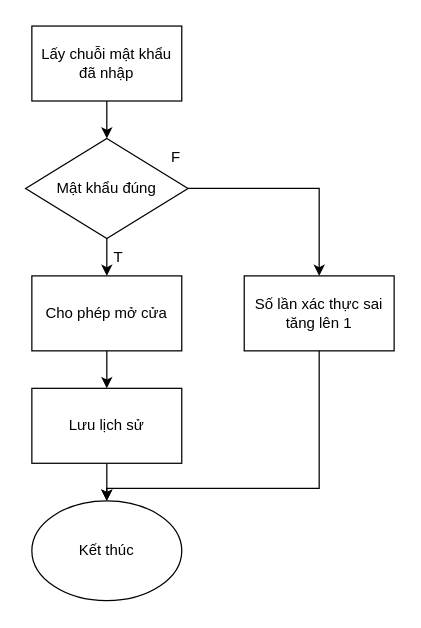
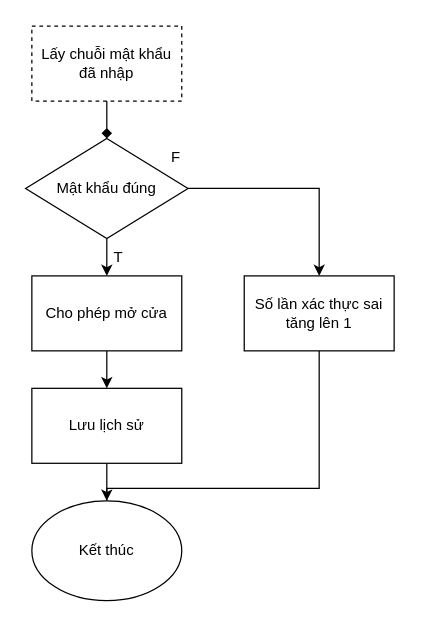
node "Lấy chuỗi mật khẩu đã nhập": style solid -> dashed
edge "Lấy chuỗi mật khẩu đã nhập" -> "Mật khẩu đúng": arrowhead classic -> diamond
edge "Số lần xác thực sai tăng lên 1" -> "Kết thúc": arrowhead classic -> none
